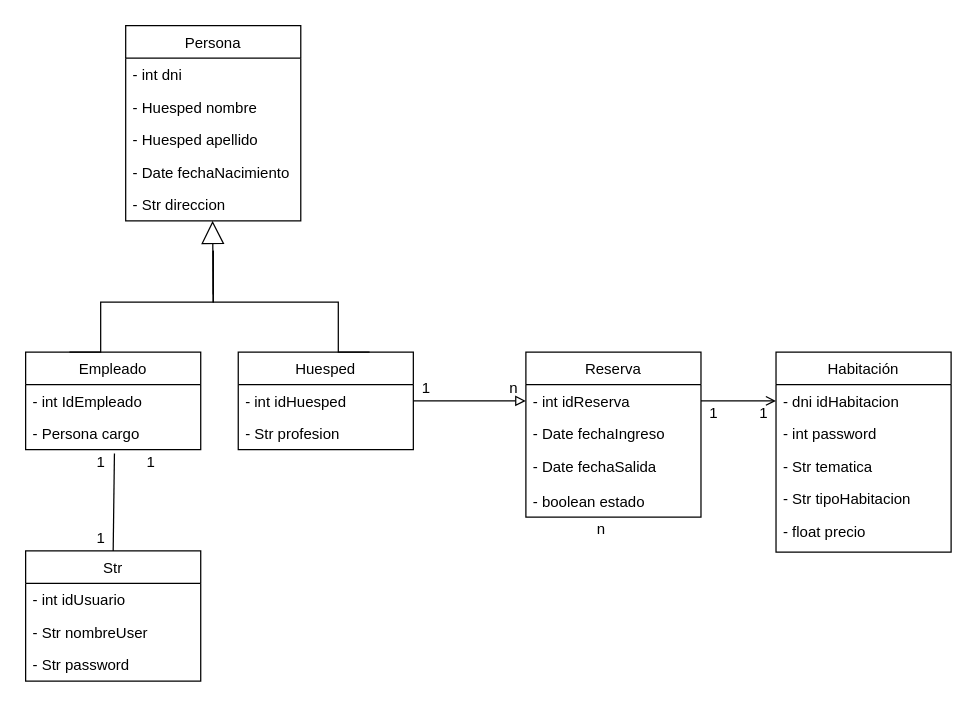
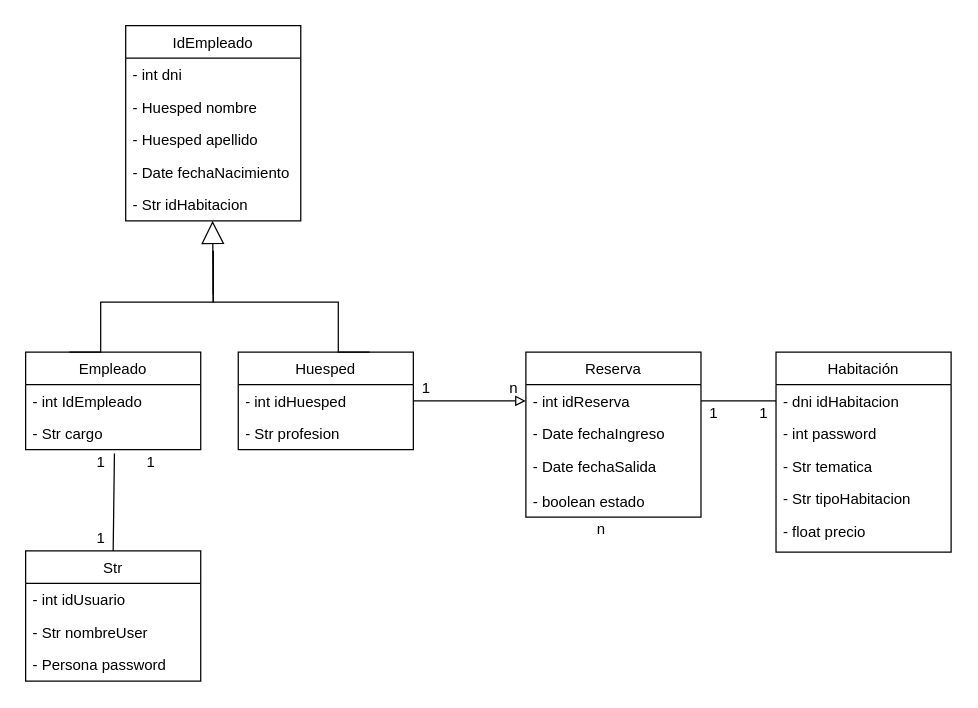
node "Persona": label "Persona" -> "IdEmpleado"
node "- Str direccion": label "- Str direccion" -> "- Str idHabitacion"
edge "- int idReserva" -> "- dni idHabitacion": arrowhead open -> none
node "- Persona cargo": label "- Persona cargo" -> "- Str cargo"
node "- Str password": label "- Str password" -> "- Persona password"
